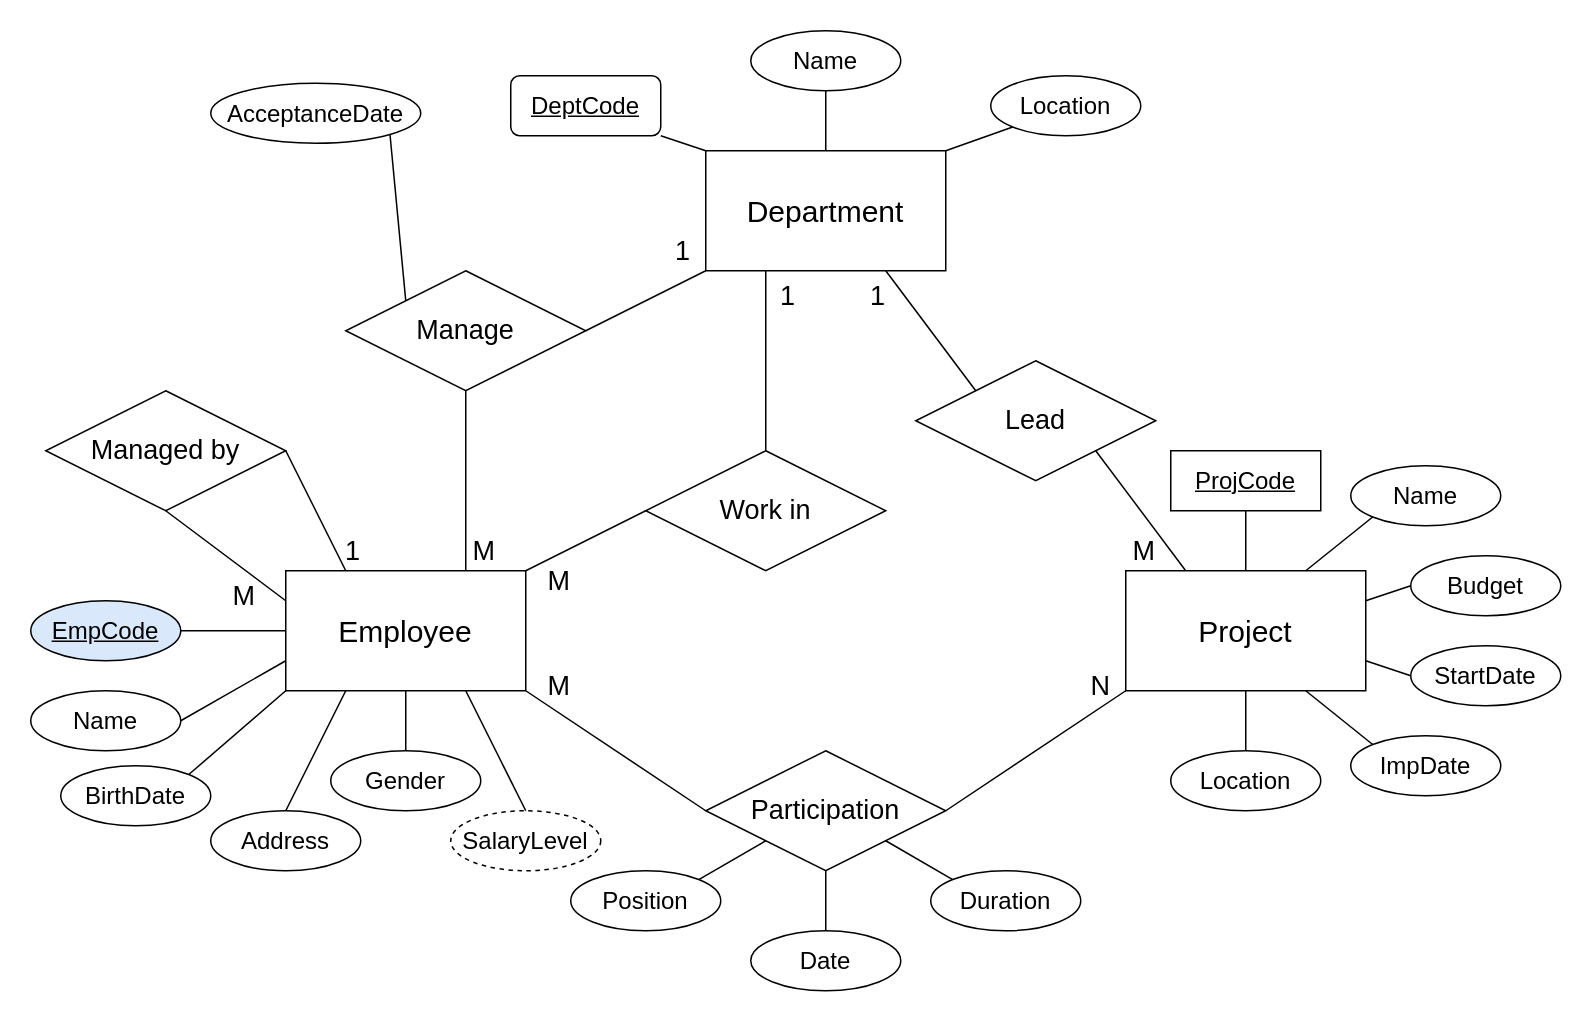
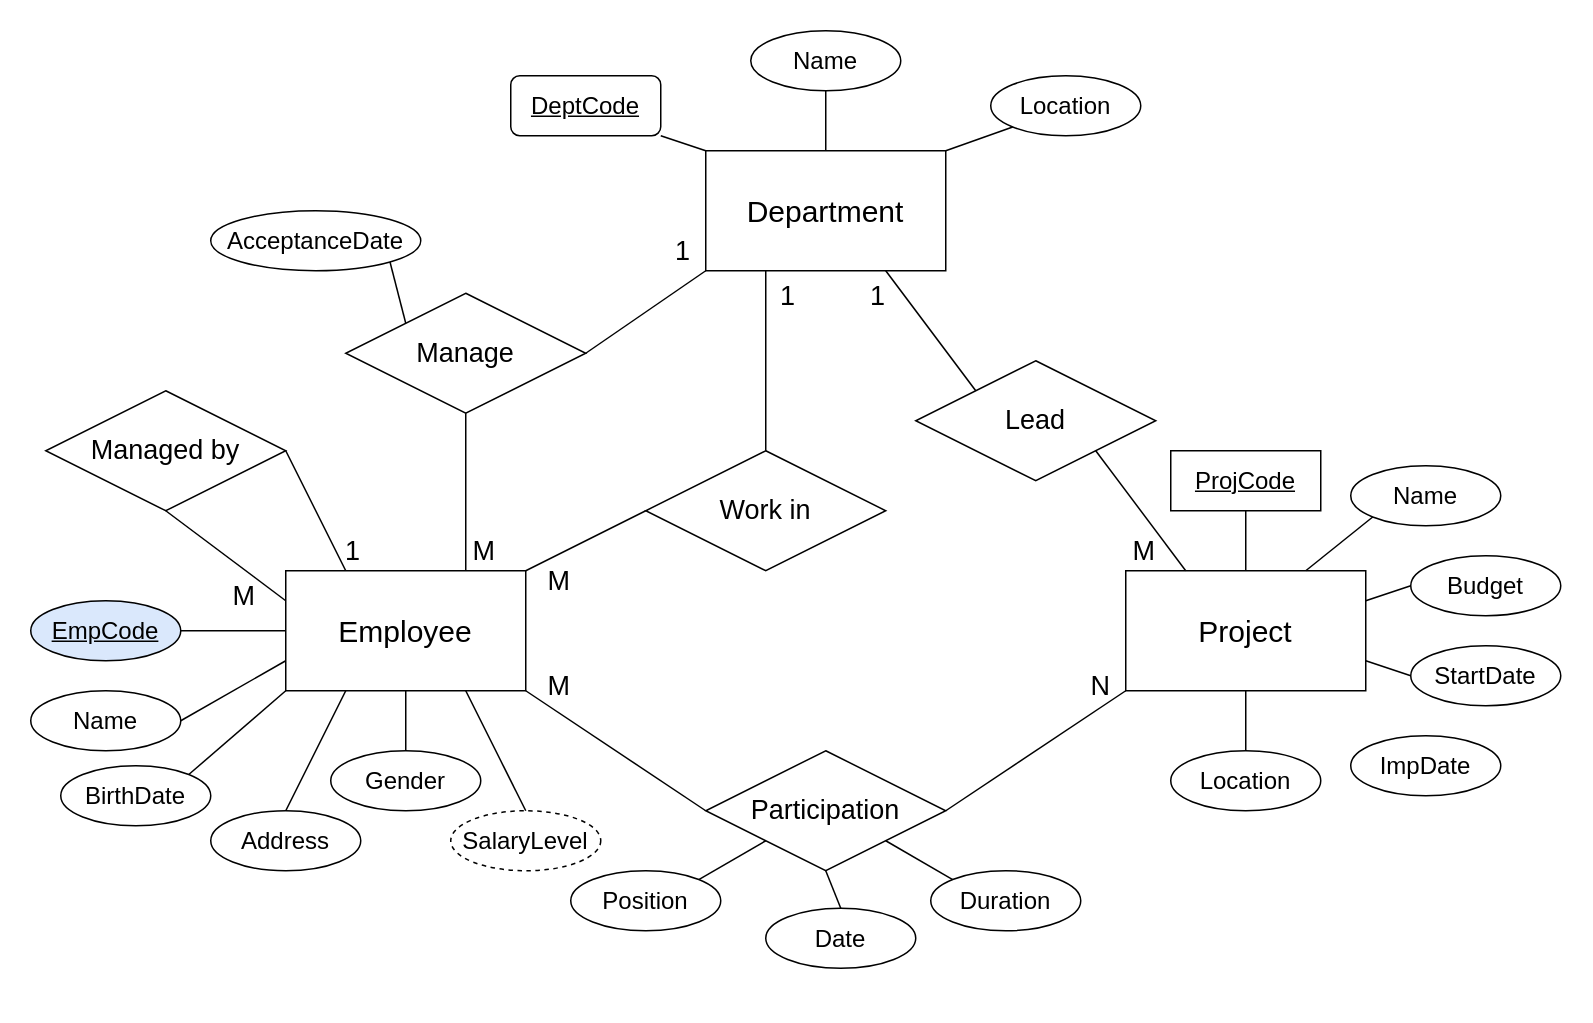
node "AcceptanceDate": moved (316, 113) -> (316, 241)
node "Manage": moved (466, 331) -> (466, 353)
edge "Project" -- "ImpDate": removed
node "Date": moved (826, 961) -> (841, 938)
